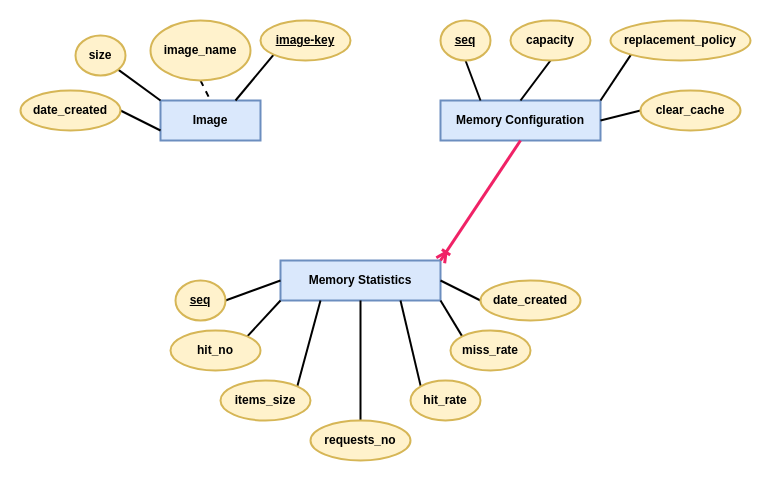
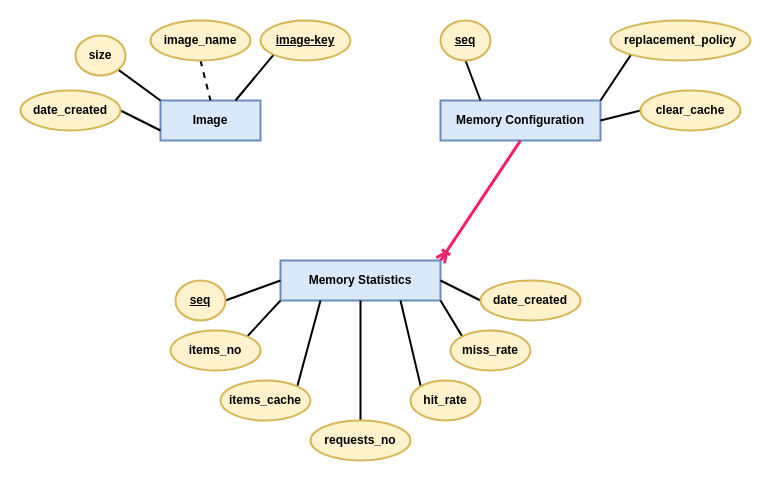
node "capacity": removed
node "image_name": size 100x60 -> 100x40
edge "capacity" -- "Memory Configuration": removed
node "hit_no": label "hit_no" -> "items_no"
node "items_size": label "items_size" -> "items_cache"
